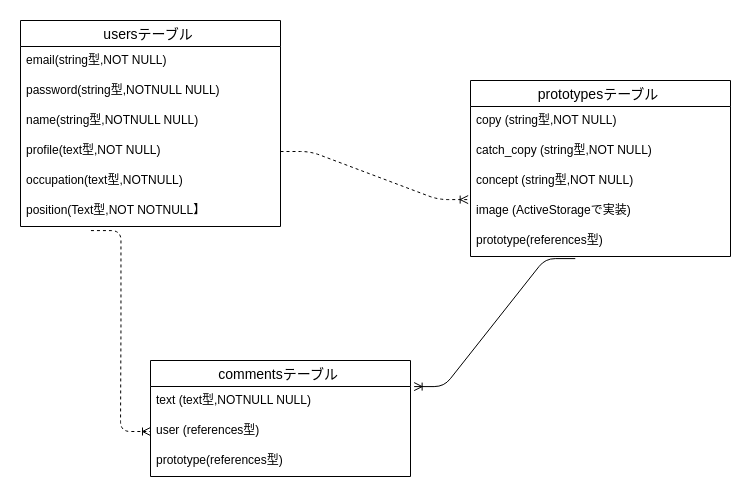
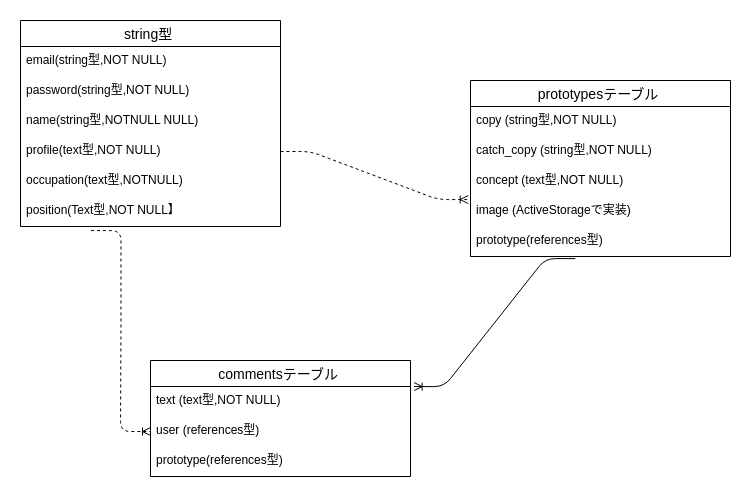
node "usersテーブル": label "usersテーブル" -> "string型"
node "password(string型,NOTNULL NULL)": label "password(string型,NOTNULL NULL)" -> "password(string型,NOT NULL)"
node "concept (string型,NOT NULL)": label "concept (string型,NOT NULL)" -> "concept (text型,NOT NULL)"
node "position(Text型,NOT NOTNULL】": label "position(Text型,NOT NOTNULL】" -> "position(Text型,NOT NULL】"
node "text (text型,NOTNULL NULL)": label "text (text型,NOTNULL NULL)" -> "text (text型,NOT NULL)"
